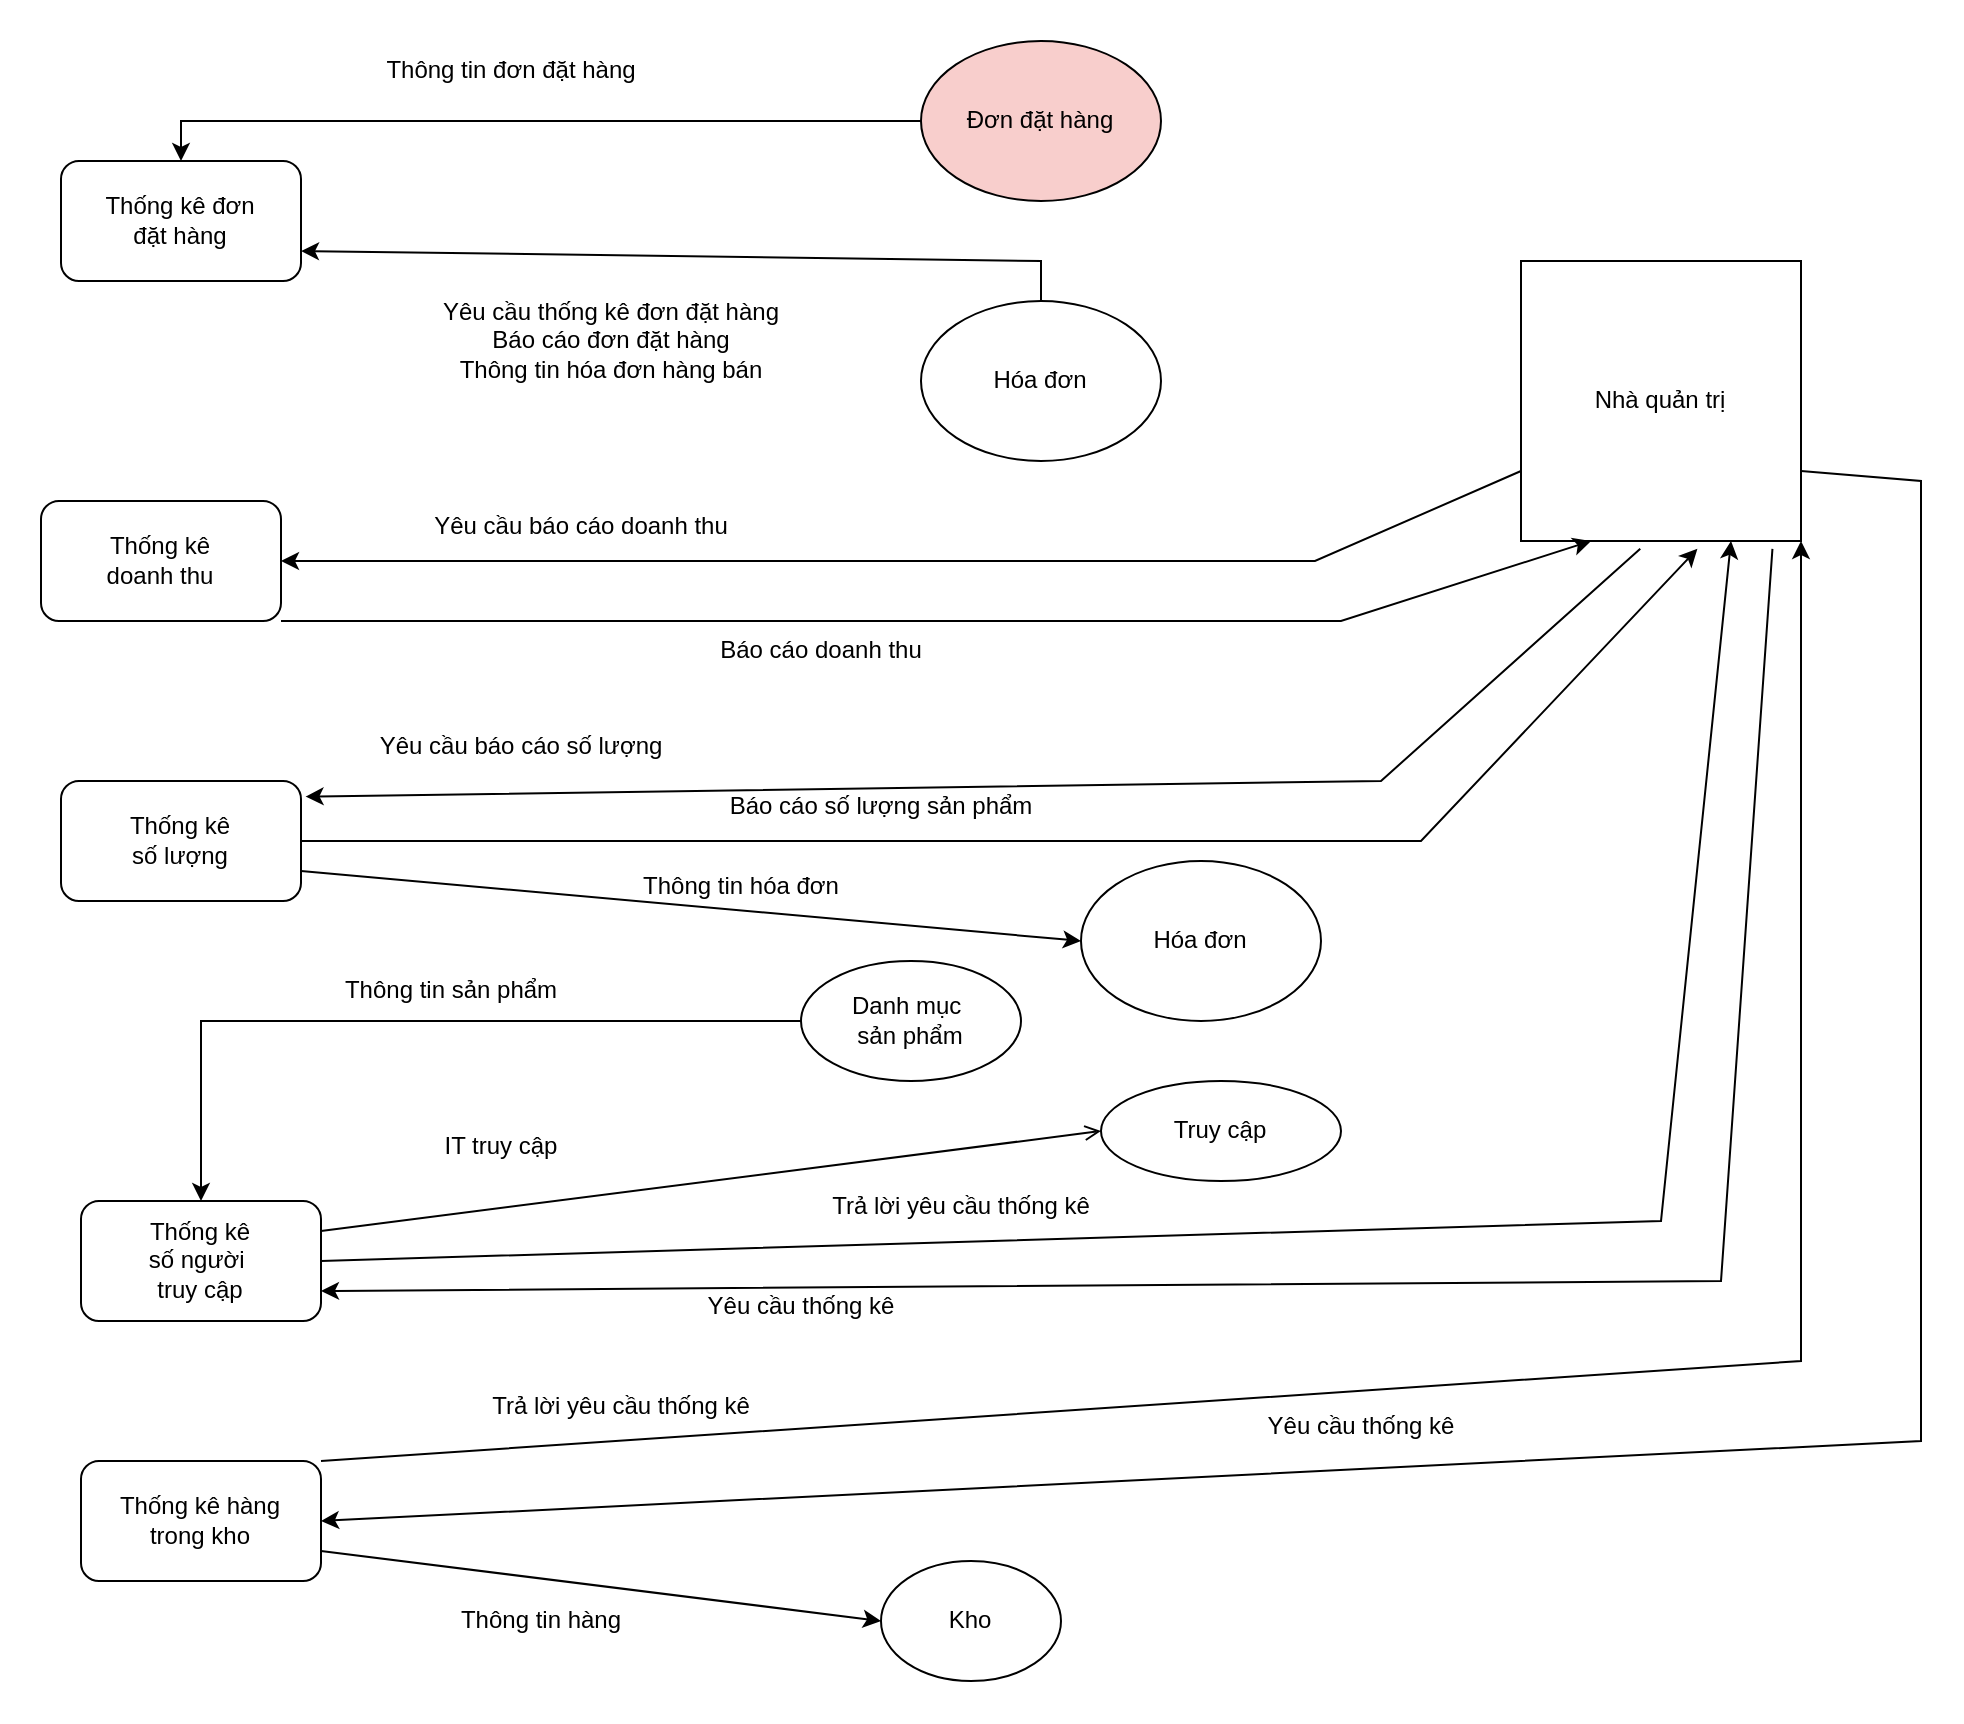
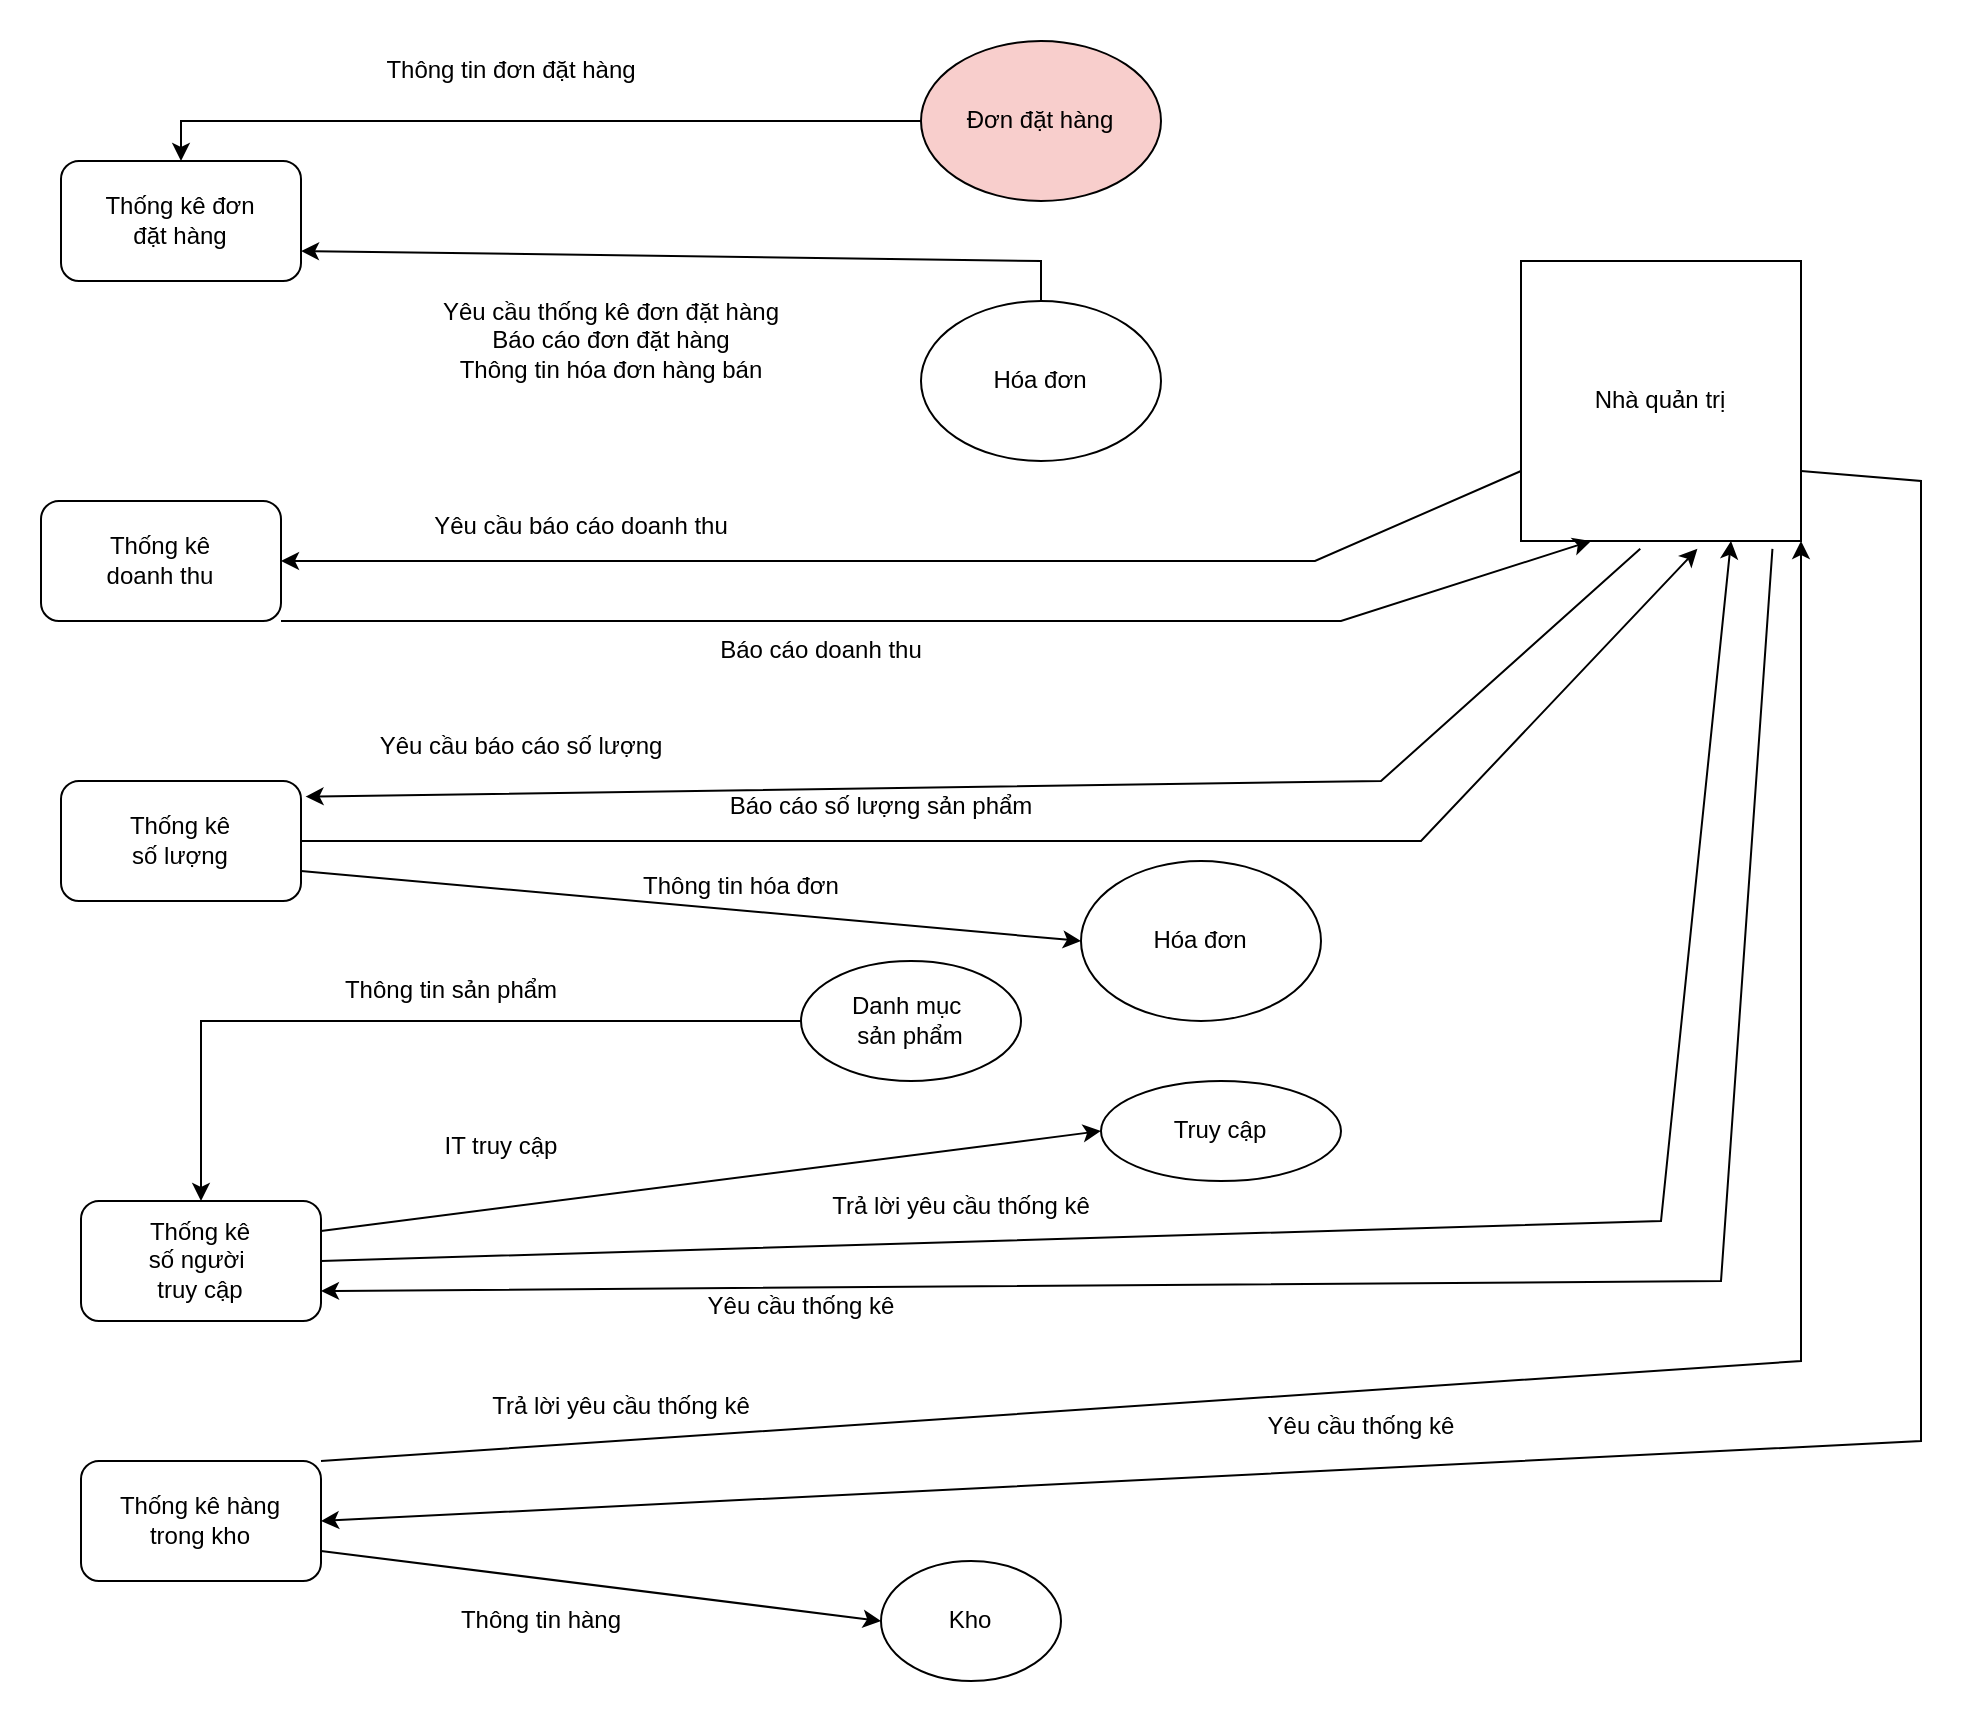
edge "Thống kê số người truy cập" -> "Truy cập": arrowhead open -> classic
